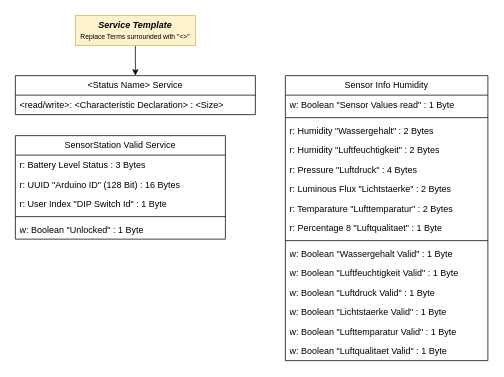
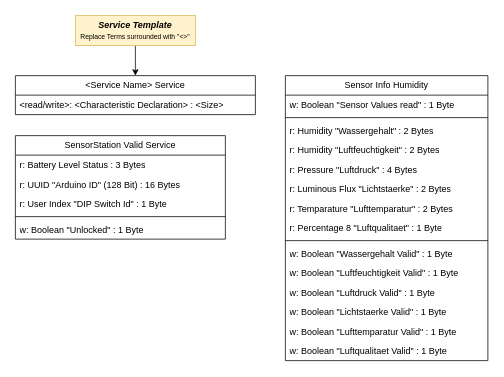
node "<Status Name> Service": label "<Status Name> Service" -> "<Service Name> Service"
